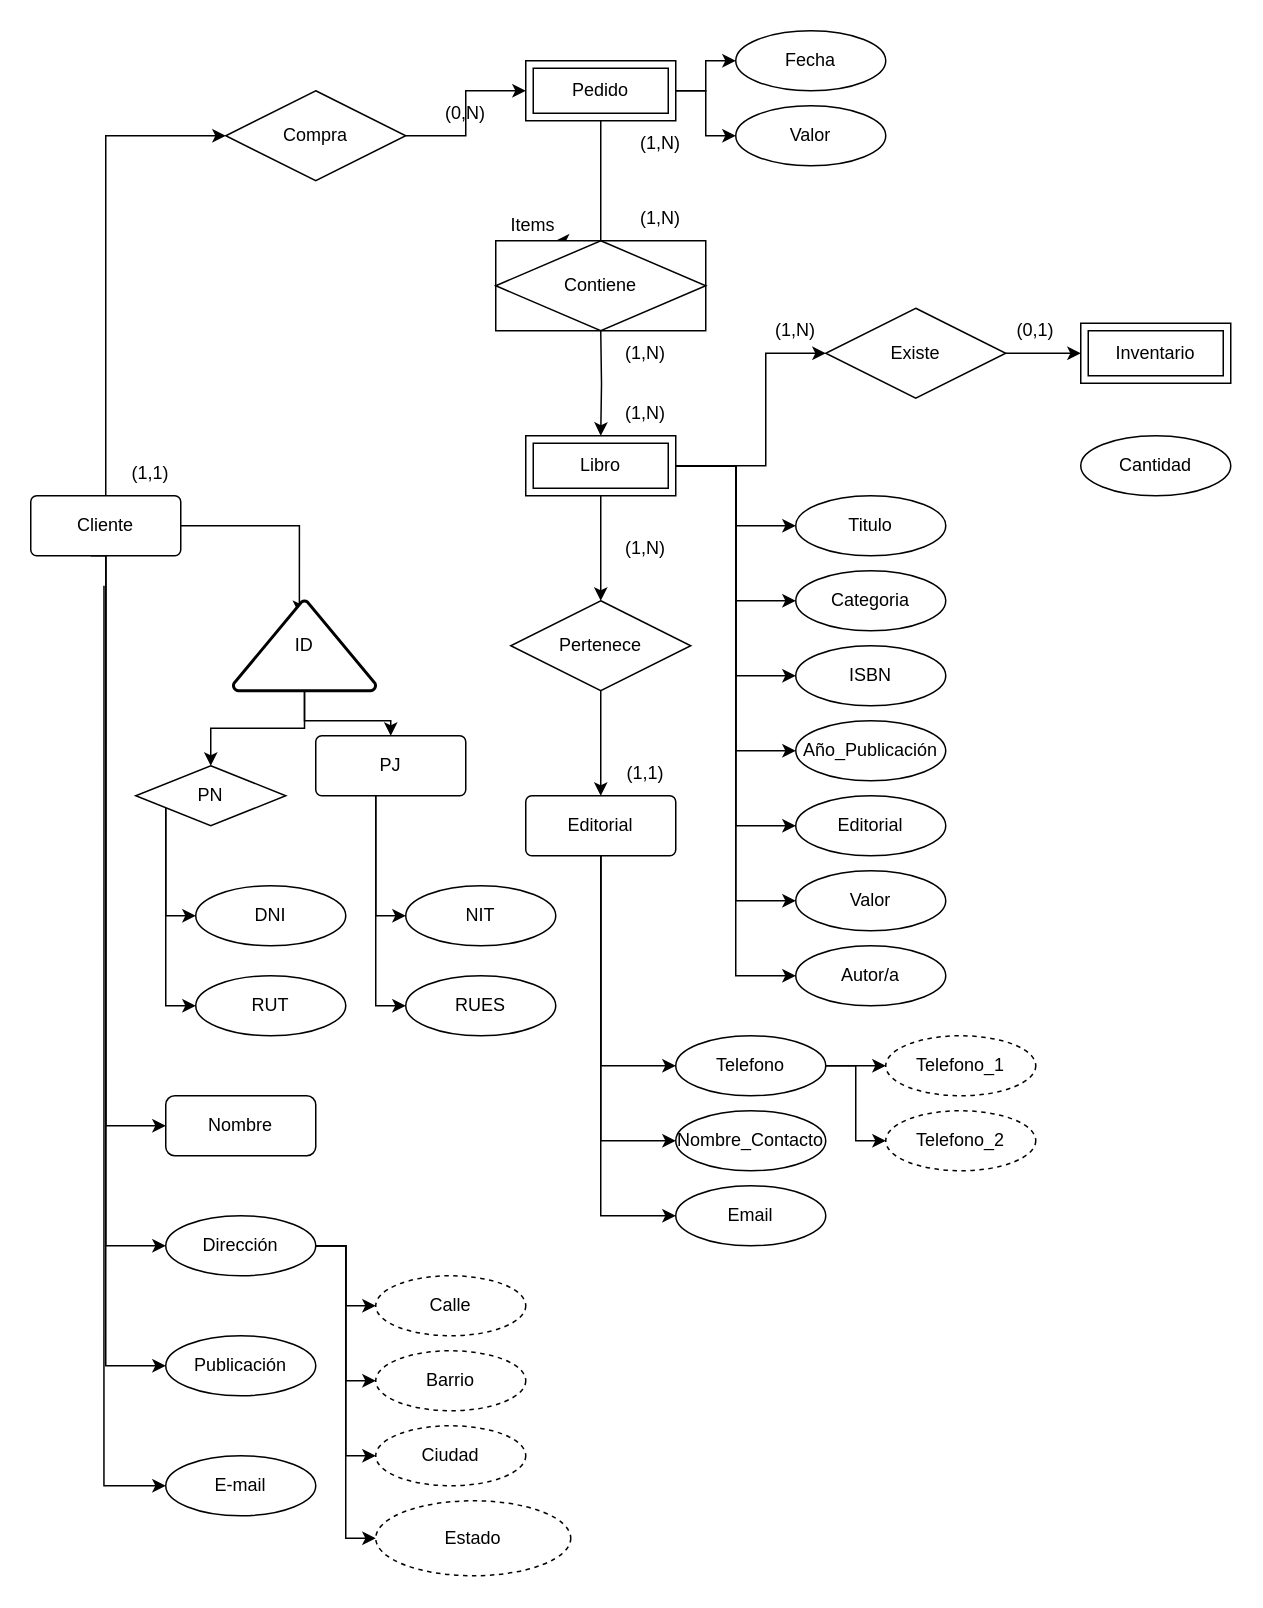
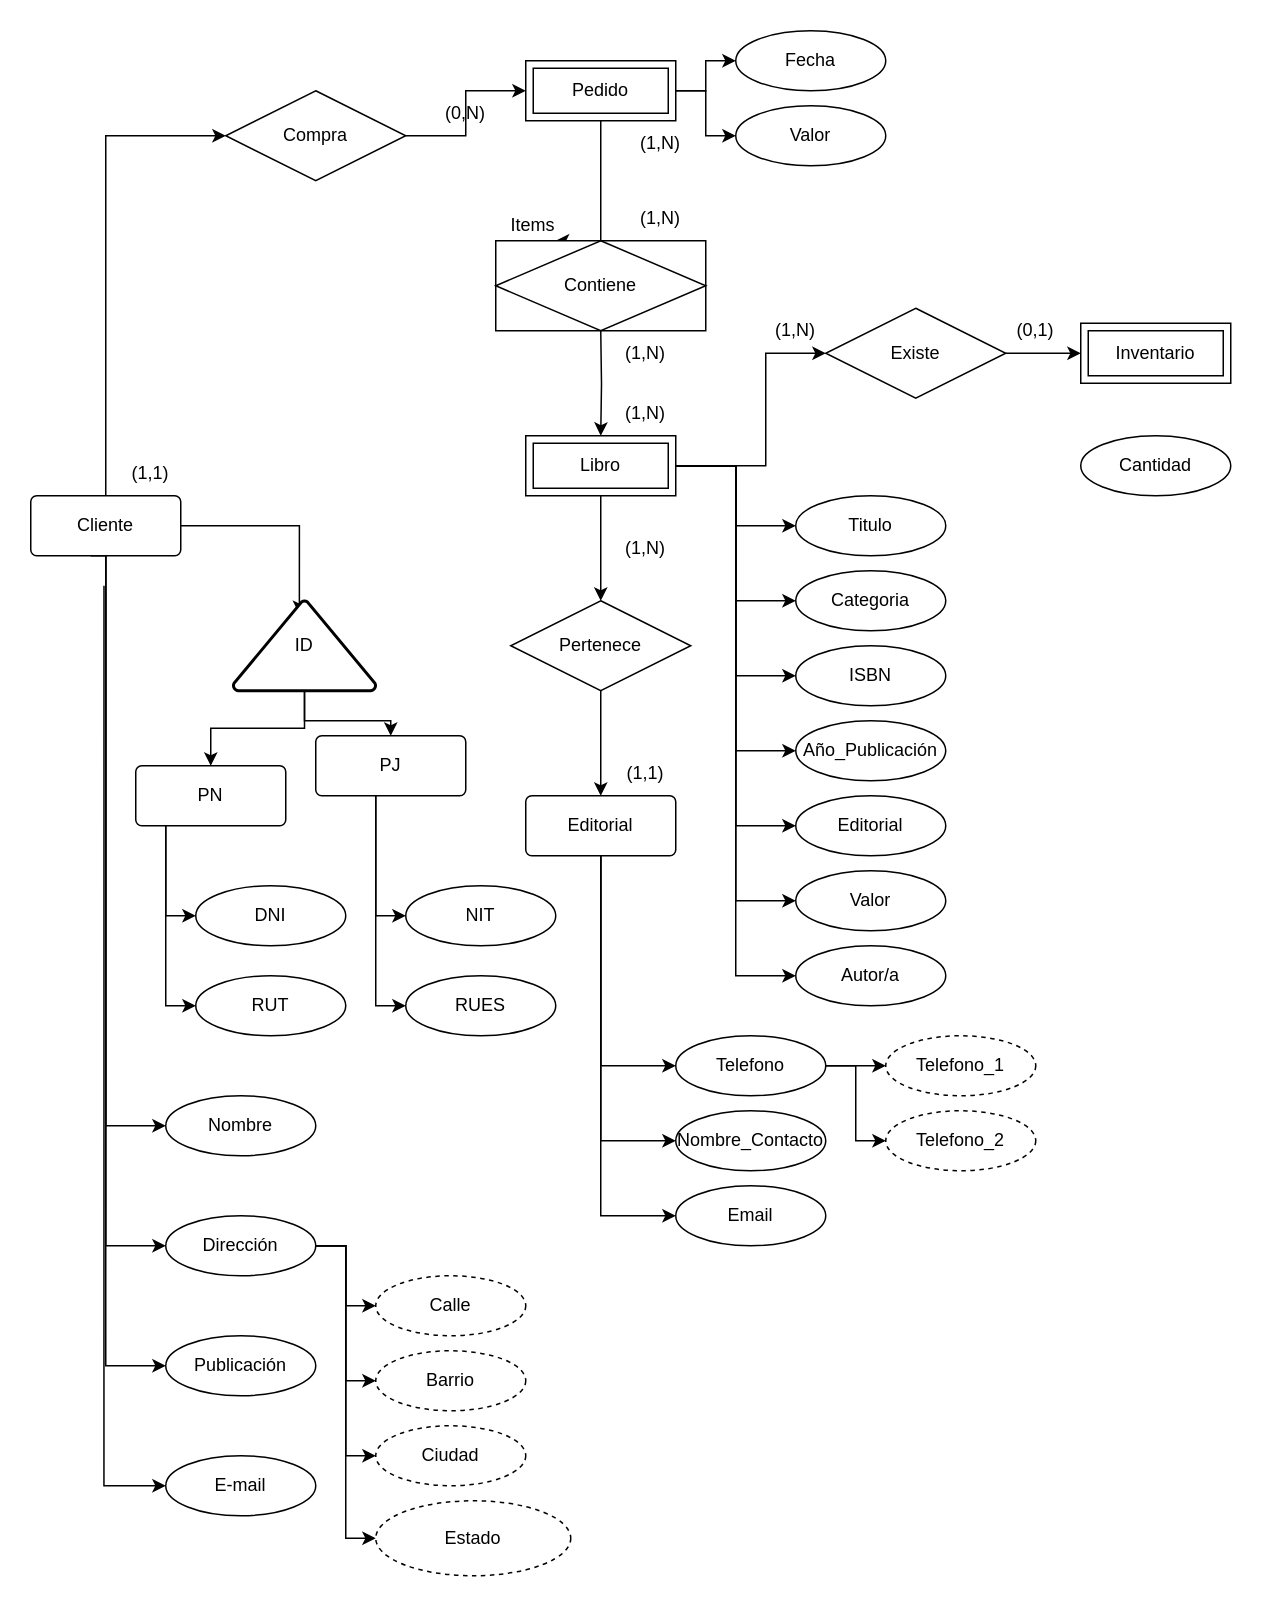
node "PN": shape diamond -> rounded rectangle
node "Nombre": shape rounded rectangle -> ellipse
